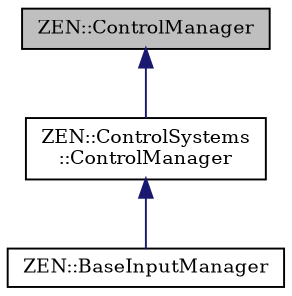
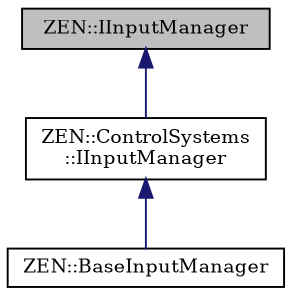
node "ZEN::ControlManager": label "ZEN::ControlManager" -> "ZEN::IInputManager"
node "ZEN::ControlSystems ::ControlManager": label "ZEN::ControlSystems ::ControlManager" -> "ZEN::ControlSystems ::IInputManager"
